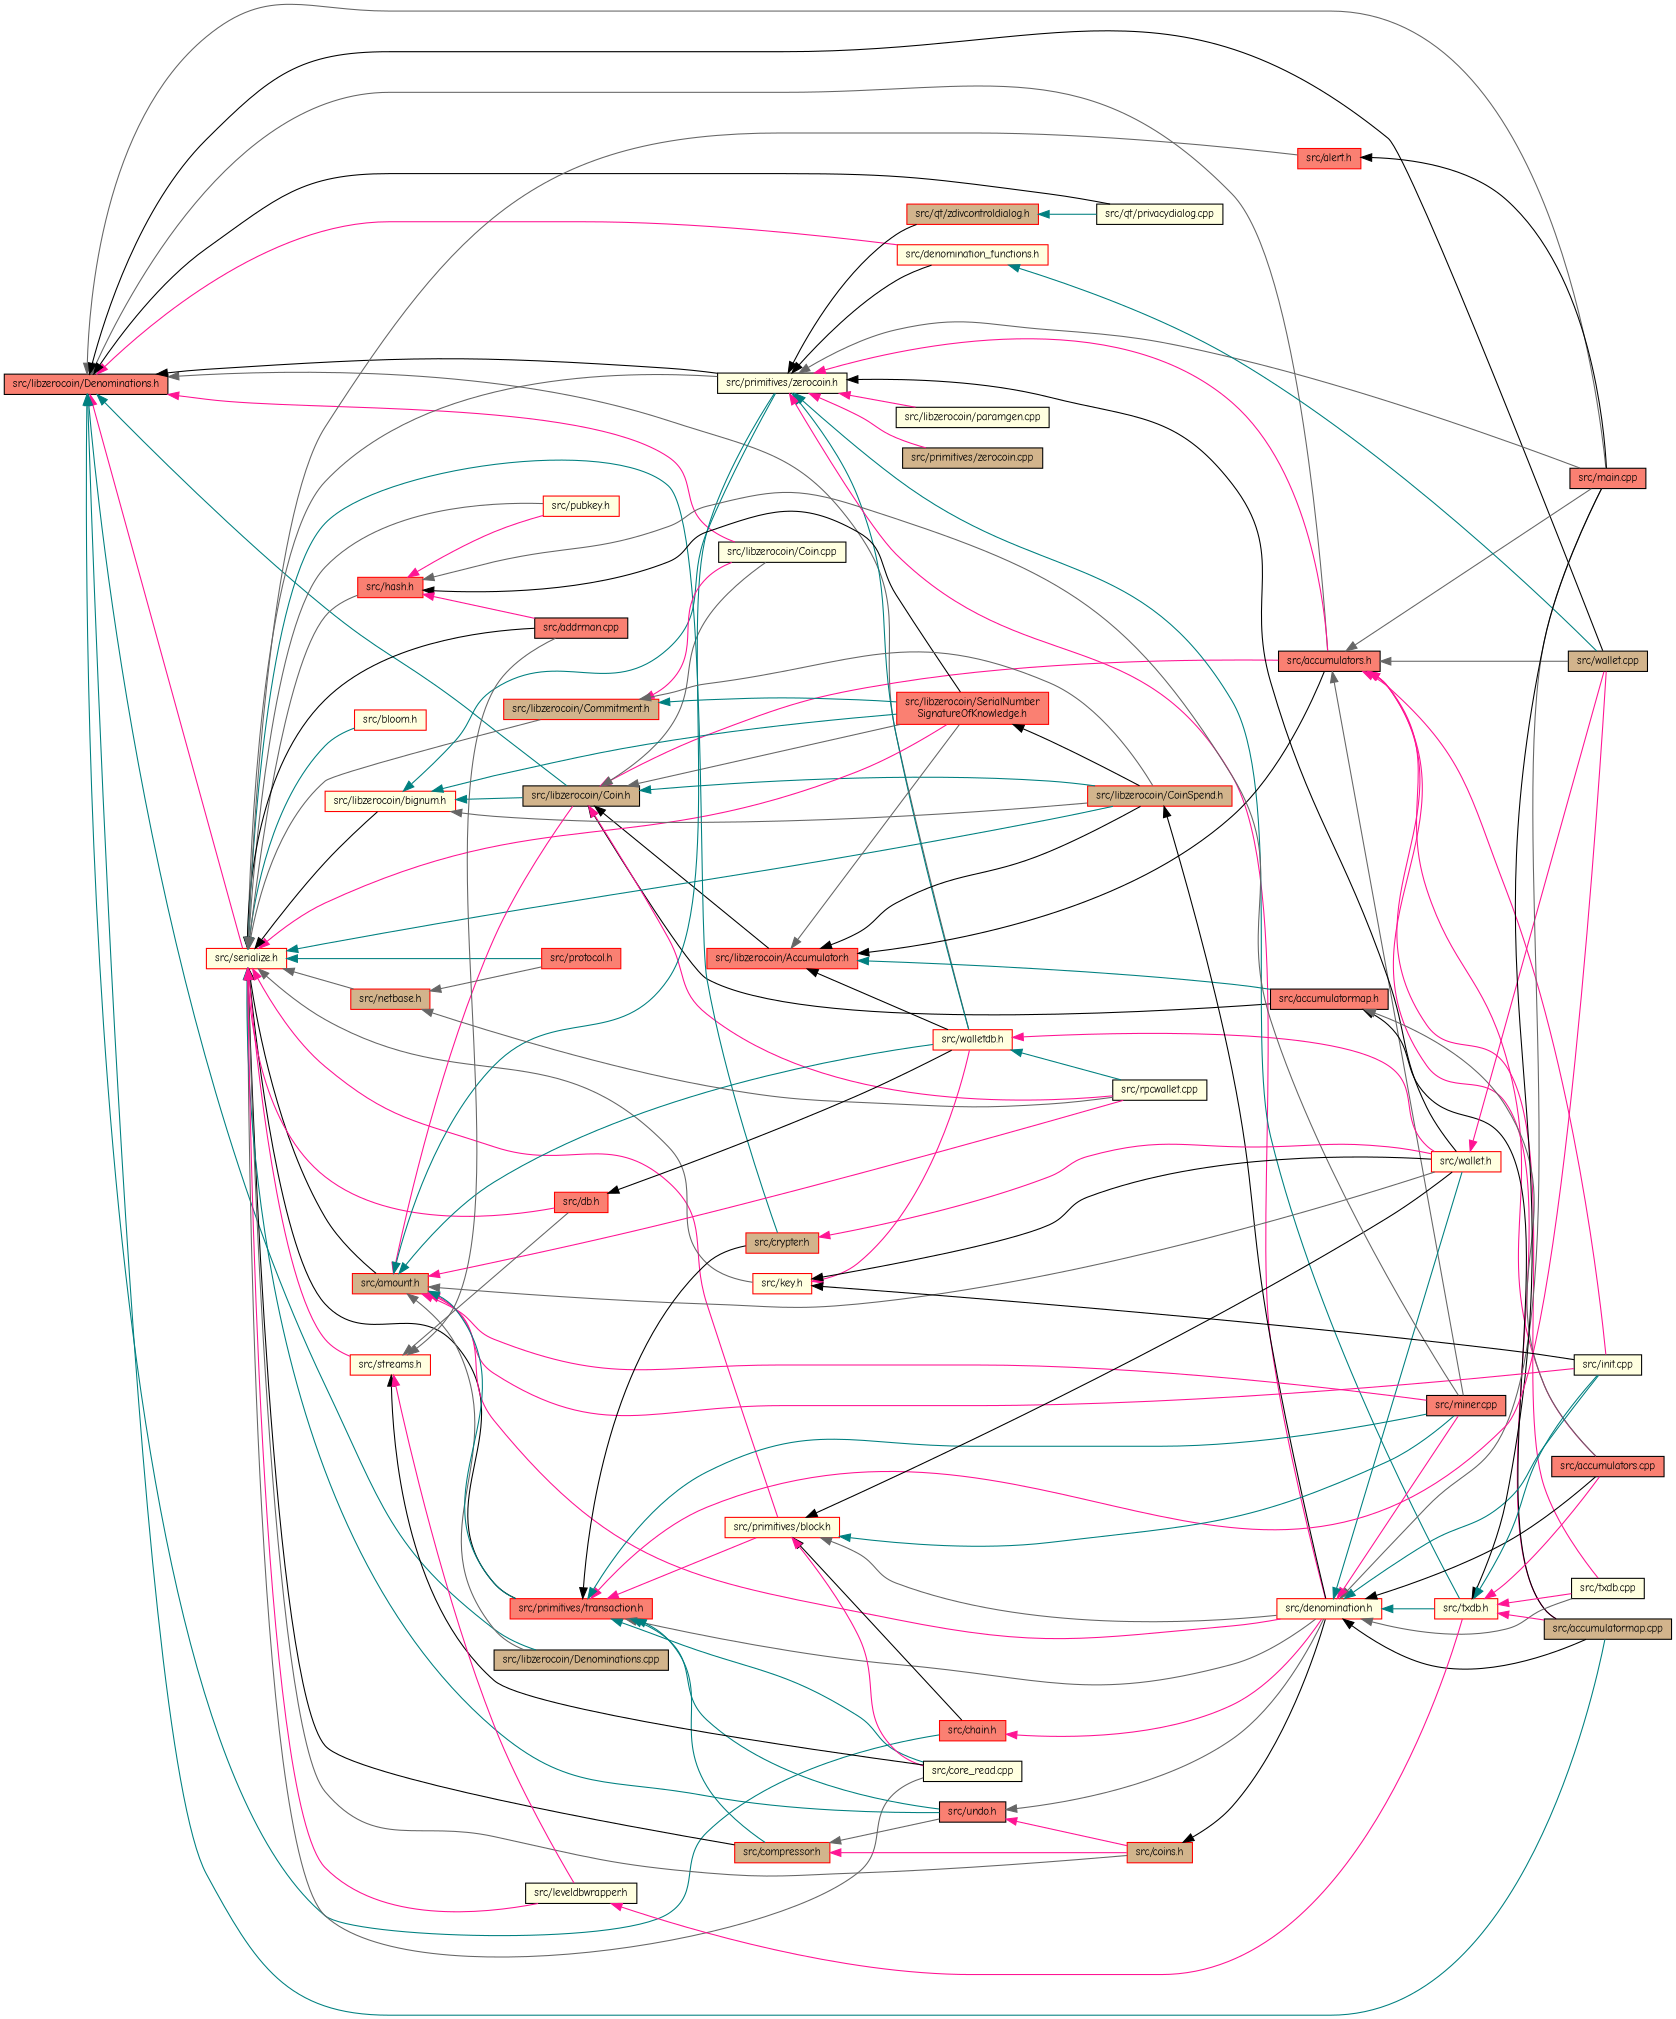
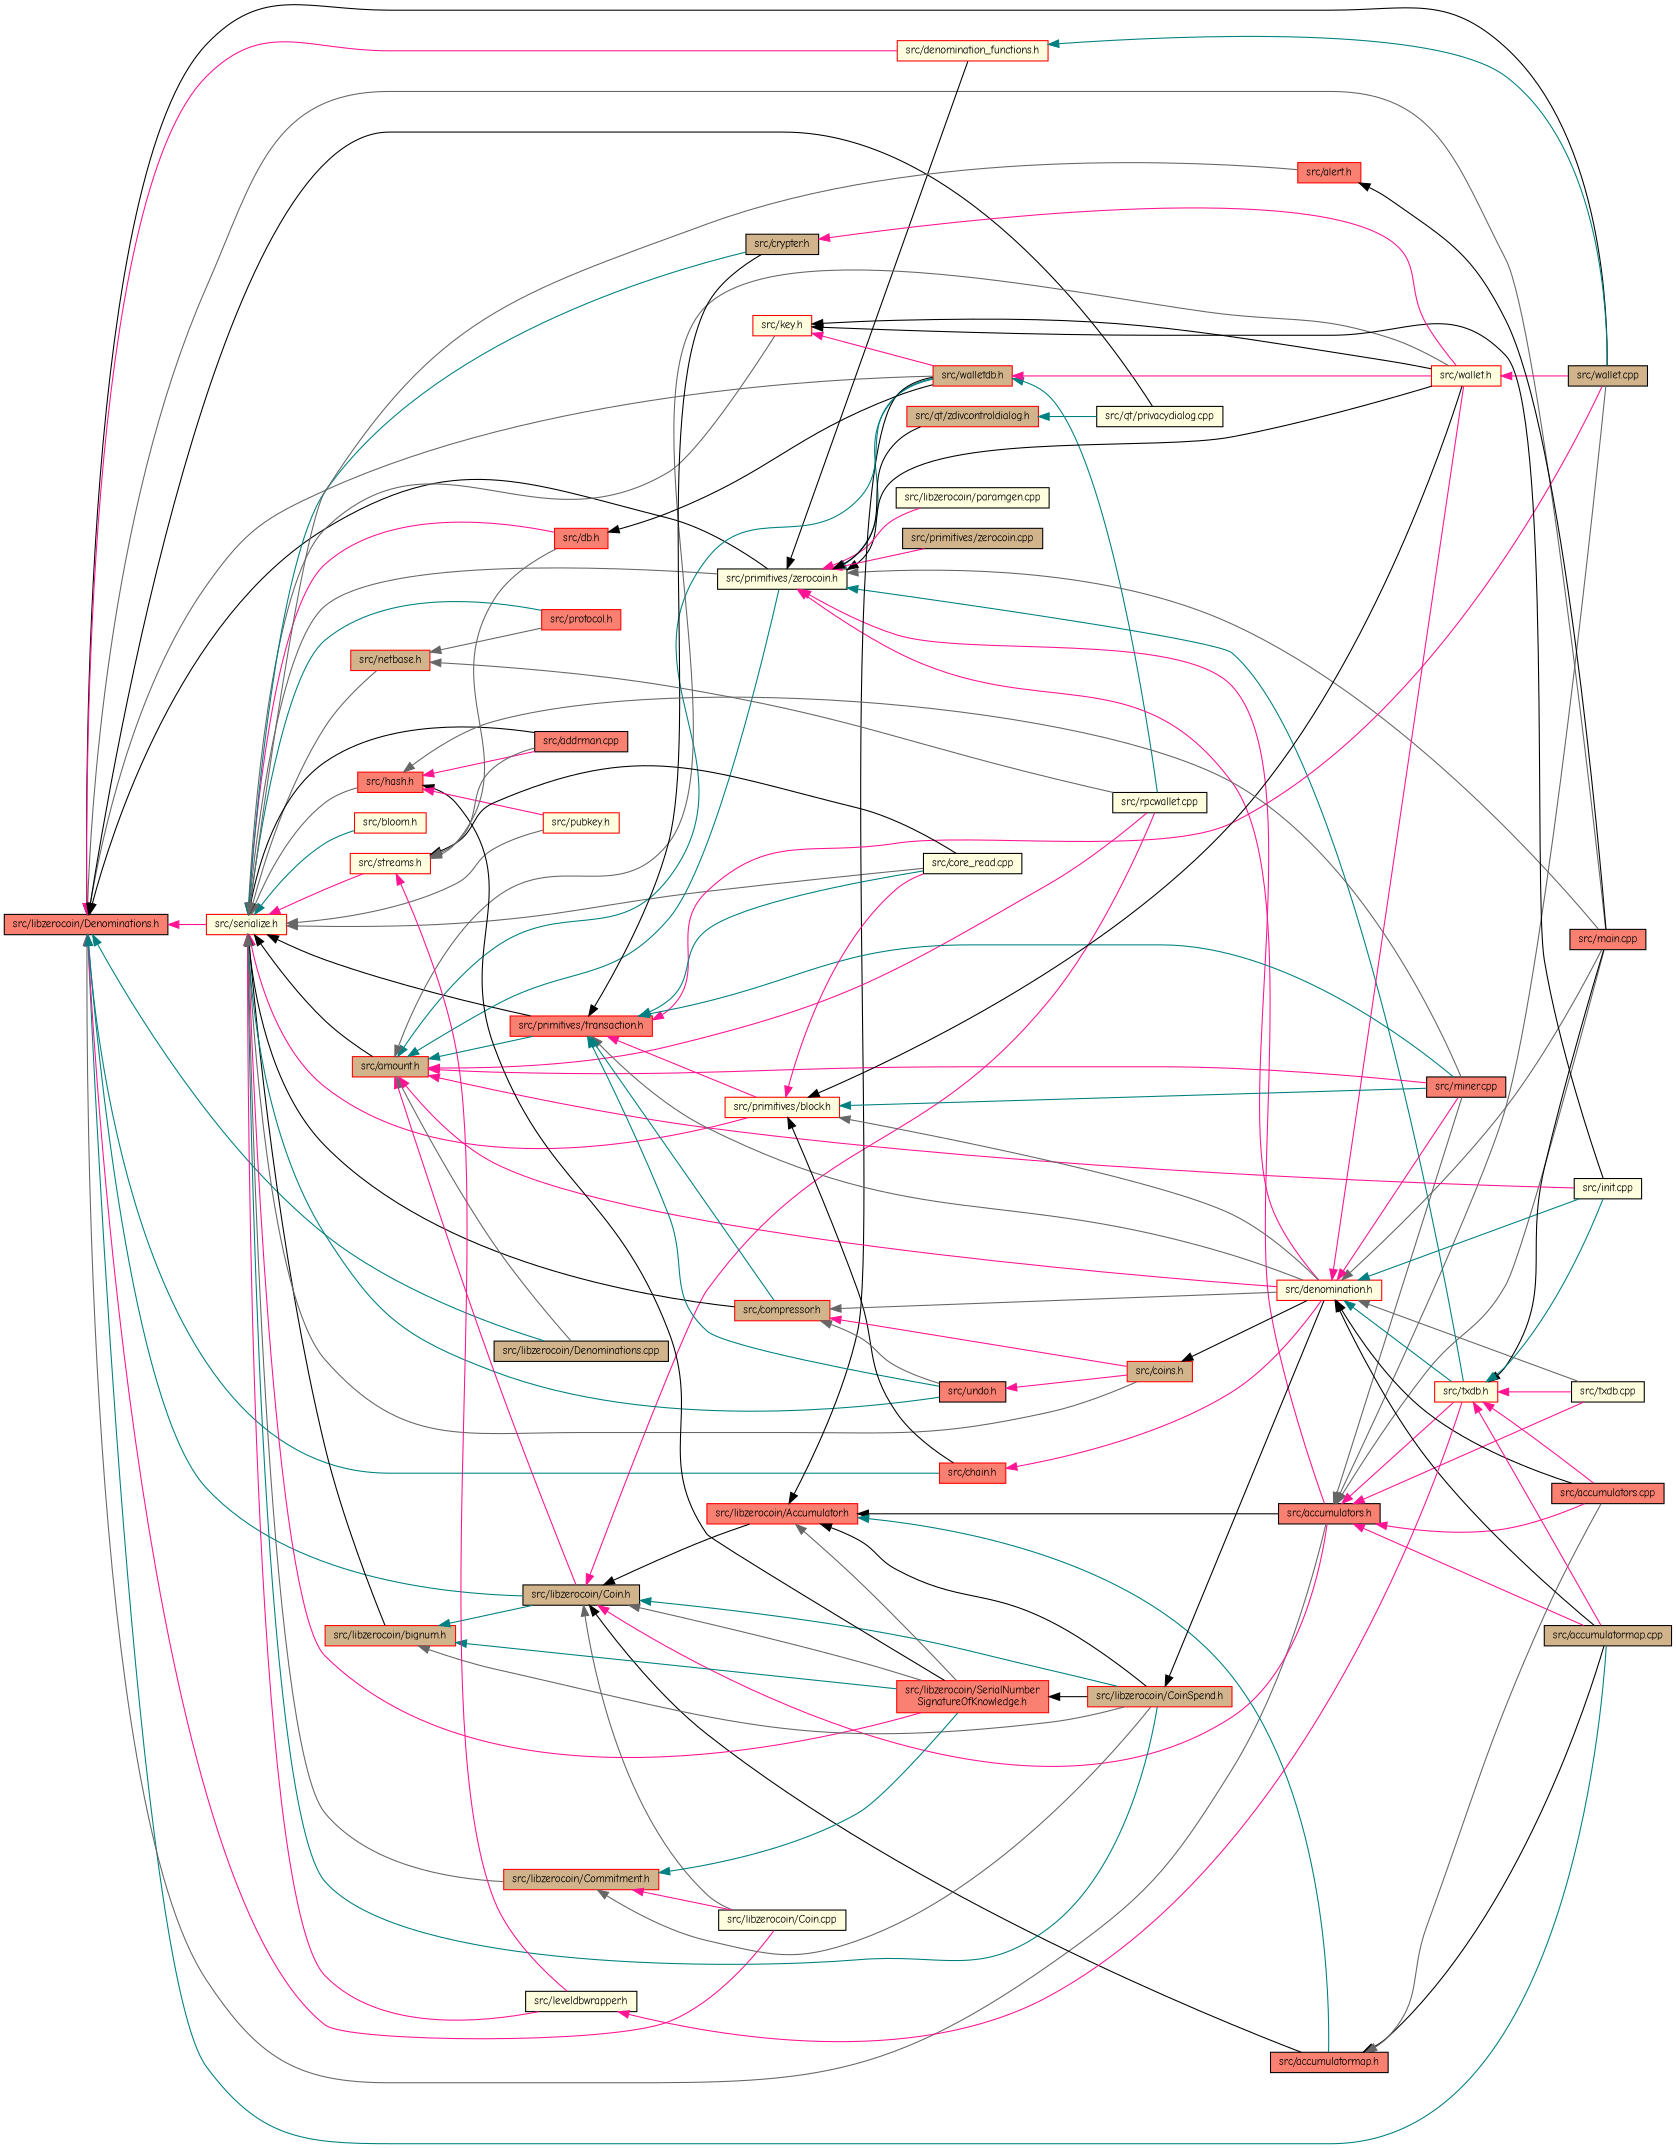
edge "src/primitives/zerocoin.h" -> "src/libzerocoin/bignum.h": removed
node "src/libzerocoin/bignum.h": fillcolor lightyellow -> tan
edge "src/init.cpp" -> "src/accumulators.h": now "src/txdb.h" -> "src/accumulators.h"
node "src/walletdb.h": fillcolor lightyellow -> tan
node "src/crypter.h": color red -> black
edge "src/wallet.h" -> "src/denomination.h": color teal -> deeppink
edge "src/denomination.h" -> "src/undo.h": now "src/denomination.h" -> "src/compressor.h"
